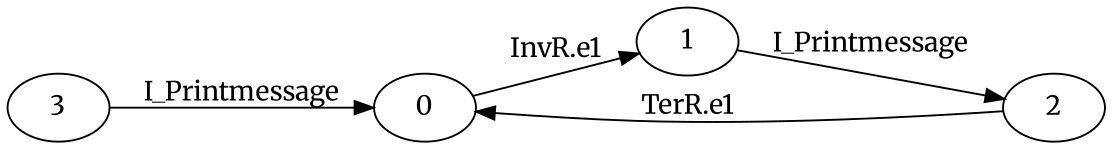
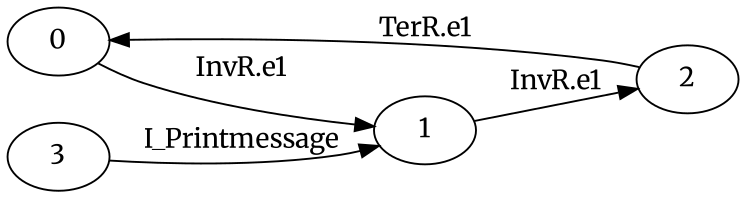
edge "1" -> "2": label "I_Printmessage" -> "InvR.e1"
edge "3" -> "0": now "3" -> "1"
